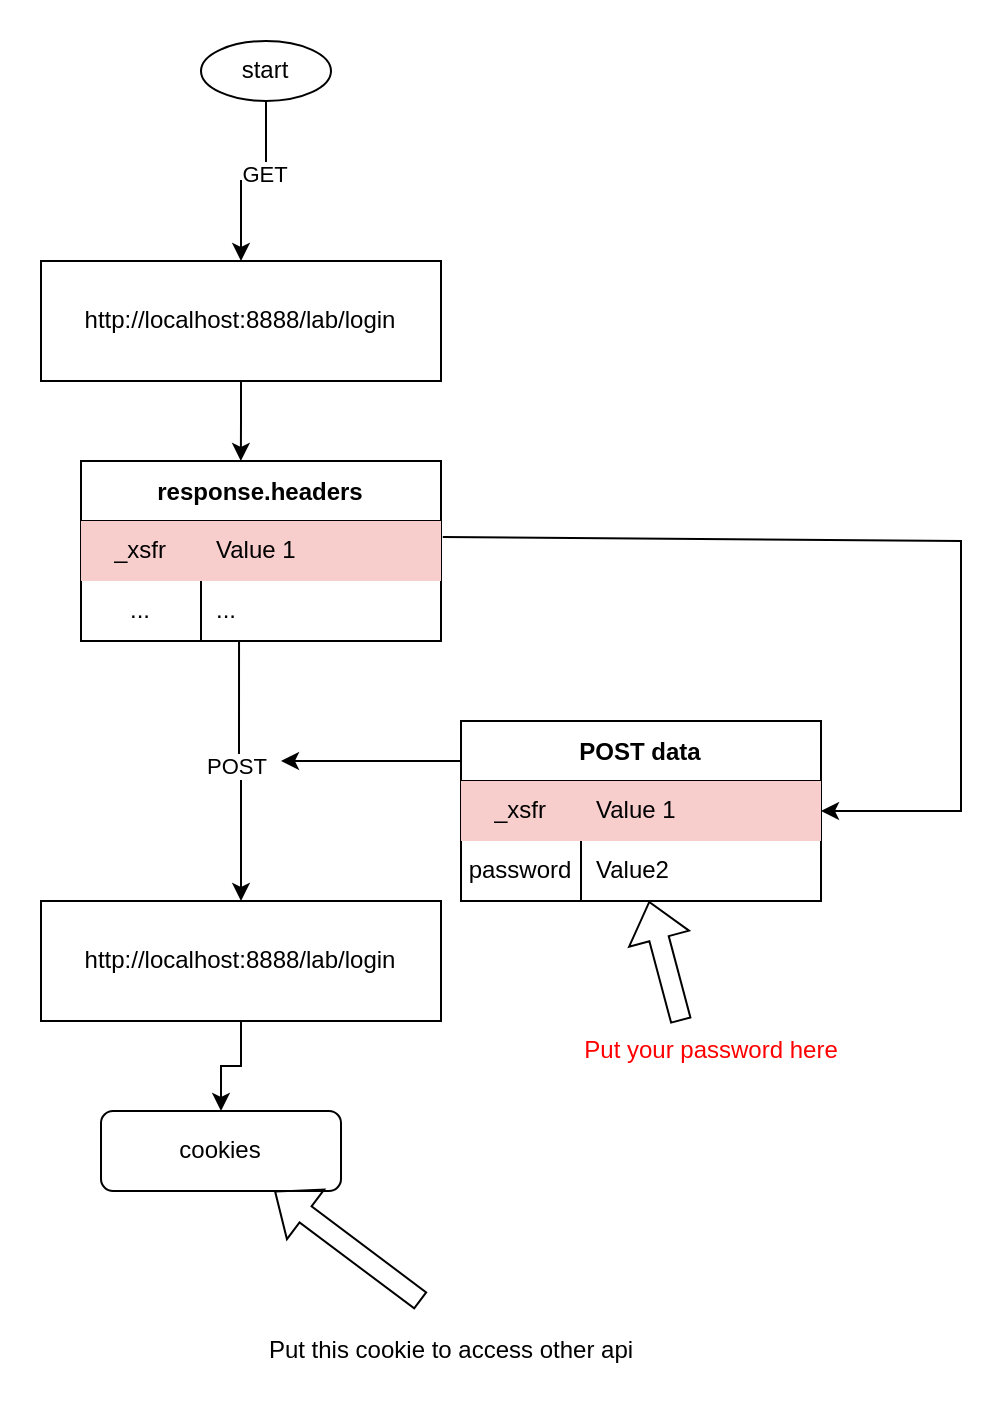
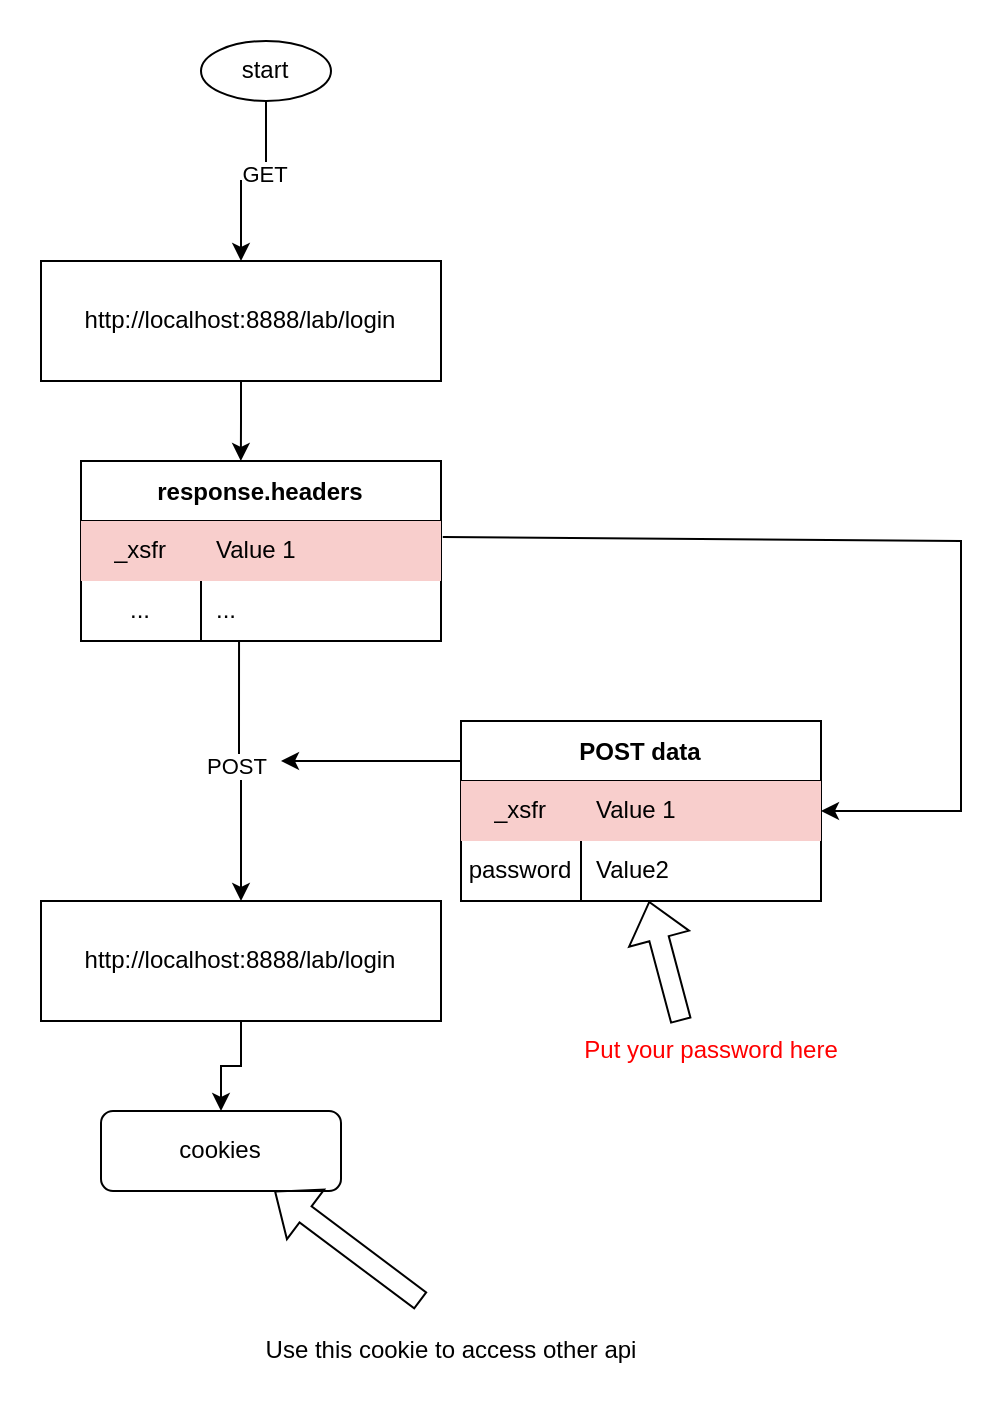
node "Put this cookie to access other api": label "Put this cookie to access other api" -> "Use this cookie to access other api"
